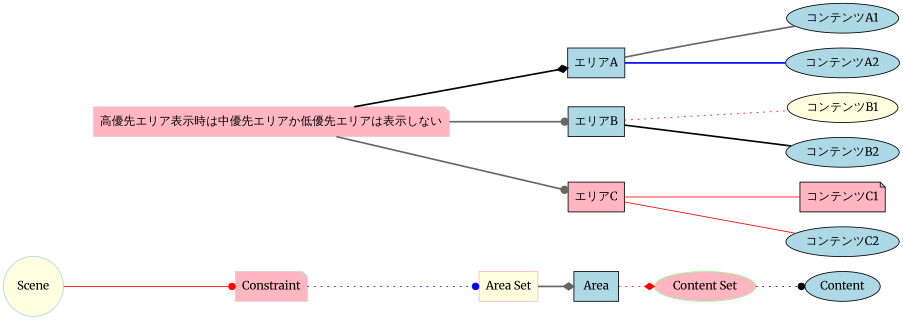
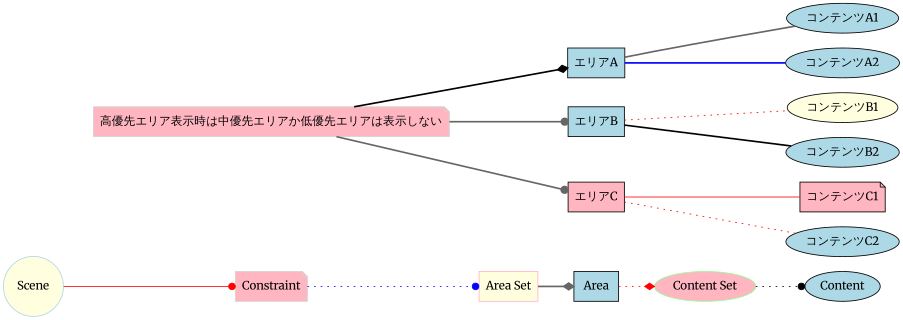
edge "エリアC" -- "コンテンツC2": style solid -> dotted
